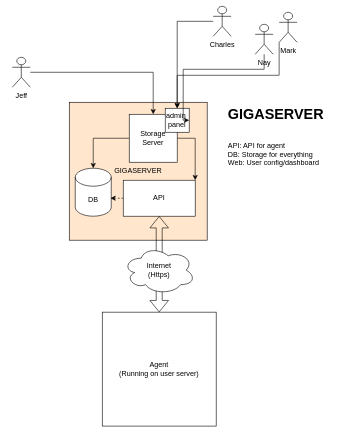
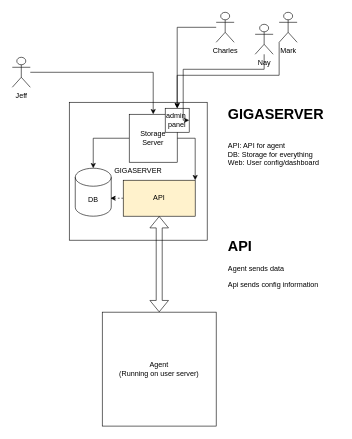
node "Charles": moved (222, 21) -> (225, 27)
node "GIGASERVER": fillcolor #ffe6cc -> #ffffff
node "API": fillcolor #ffffff -> #fff2cc
node "Internet (Https)": removed
node "APIAgent sends data Api sends config information": added
